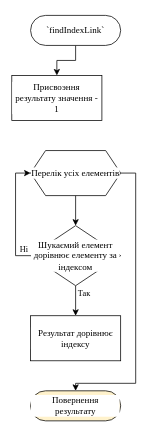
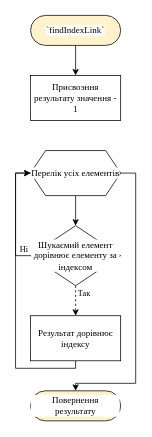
node "`findIndexLink`": fillcolor #ffffff -> #fff2cc
node "Присвоэння результату значення - 1": moved (57, 98) -> (75, 98)
edge "Шукаємий елемент дорівнює елементу за індексом" -> "Результат дорівнює індексу": style solid -> dashed
edge "Результат дорівнює індексу" -> "Перелік усіх елементів": added
